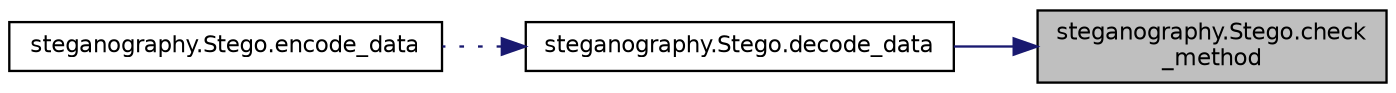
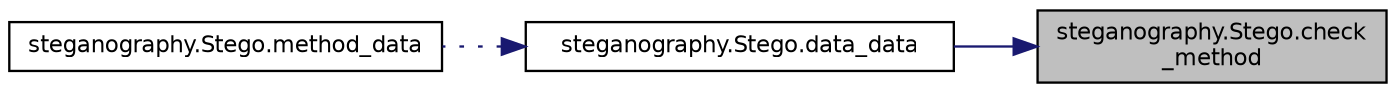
node "steganography.Stego.encode_data": label "steganography.Stego.encode_data" -> "steganography.Stego.method_data"
node "steganography.Stego.decode_data": label "steganography.Stego.decode_data" -> "steganography.Stego.data_data"
